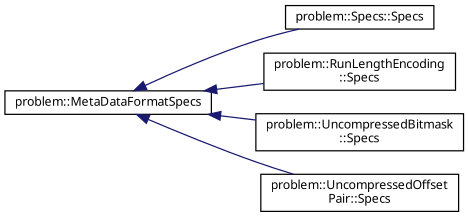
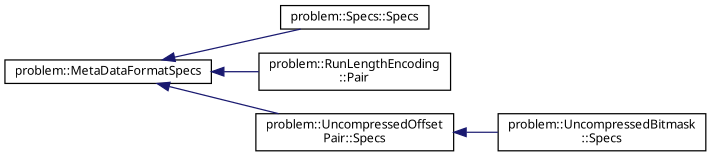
node "problem::RunLengthEncoding ::Specs": label "problem::RunLengthEncoding ::Specs" -> "problem::RunLengthEncoding ::Pair"
edge "problem::UncompressedBitmask ::Specs" -> "problem::MetaDataFormatSpecs": now "problem::UncompressedBitmask ::Specs" -> "problem::UncompressedOffset Pair::Specs"
